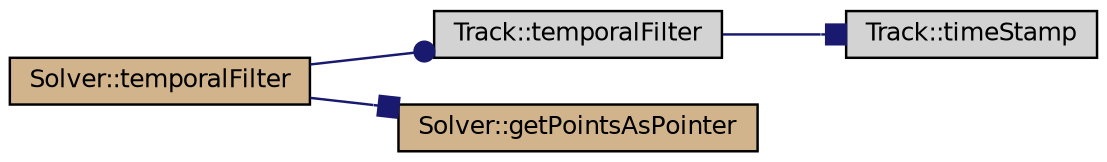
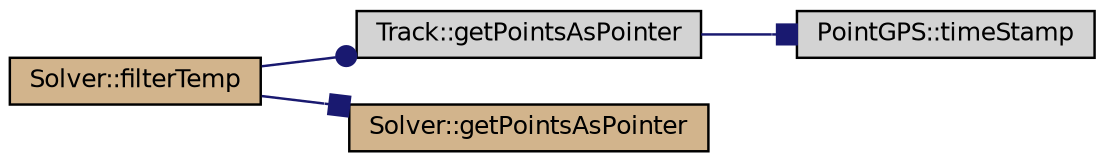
node "Track::temporalFilter": label "Track::temporalFilter" -> "Track::getPointsAsPointer"
node "Track::timeStamp": label "Track::timeStamp" -> "PointGPS::timeStamp"
node "Solver::temporalFilter": label "Solver::temporalFilter" -> "Solver::filterTemp"
